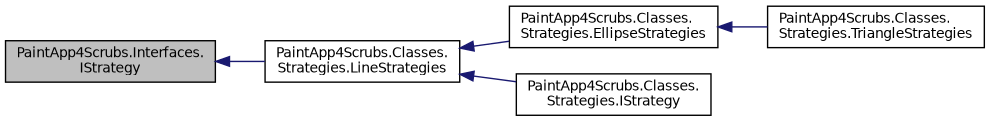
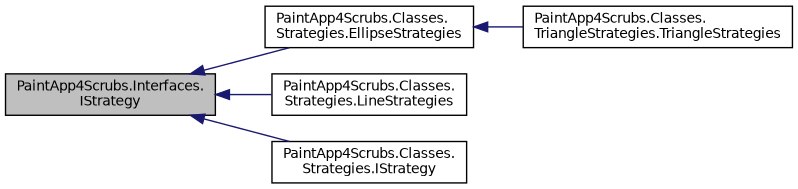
node "PaintApp4Scrubs.Classes. Strategies.TriangleStrategies": label "PaintApp4Scrubs.Classes. Strategies.TriangleStrategies" -> "PaintApp4Scrubs.Classes. TriangleStrategies.TriangleStrategies"
edge "PaintApp4Scrubs.Classes. Strategies.EllipseStrategies" -> "PaintApp4Scrubs.Classes. Strategies.LineStrategies": now "PaintApp4Scrubs.Classes. Strategies.EllipseStrategies" -> "PaintApp4Scrubs.Interfaces. IStrategy"
edge "PaintApp4Scrubs.Classes. Strategies.IStrategy" -> "PaintApp4Scrubs.Classes. Strategies.LineStrategies": now "PaintApp4Scrubs.Classes. Strategies.IStrategy" -> "PaintApp4Scrubs.Interfaces. IStrategy"
